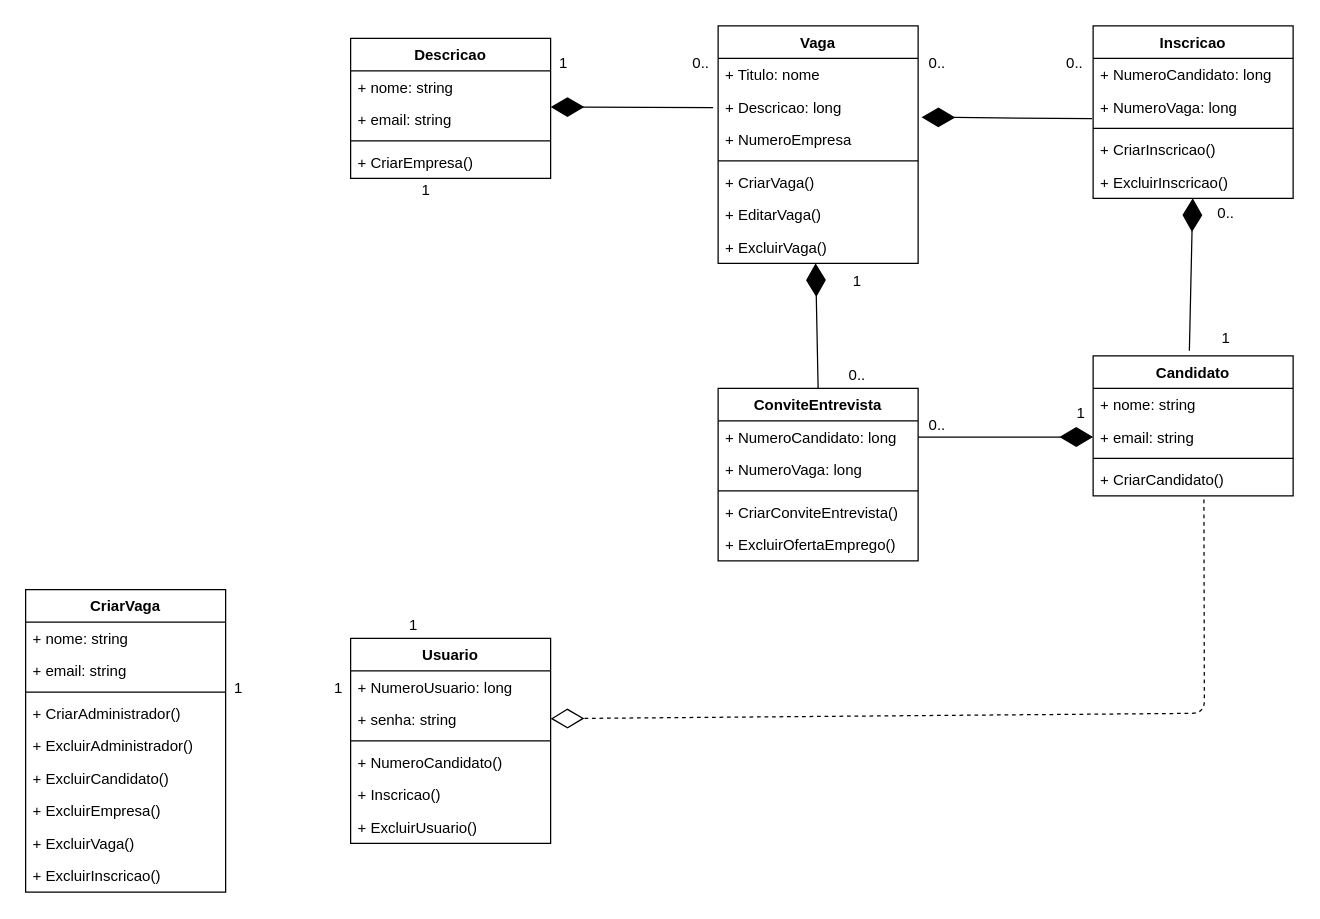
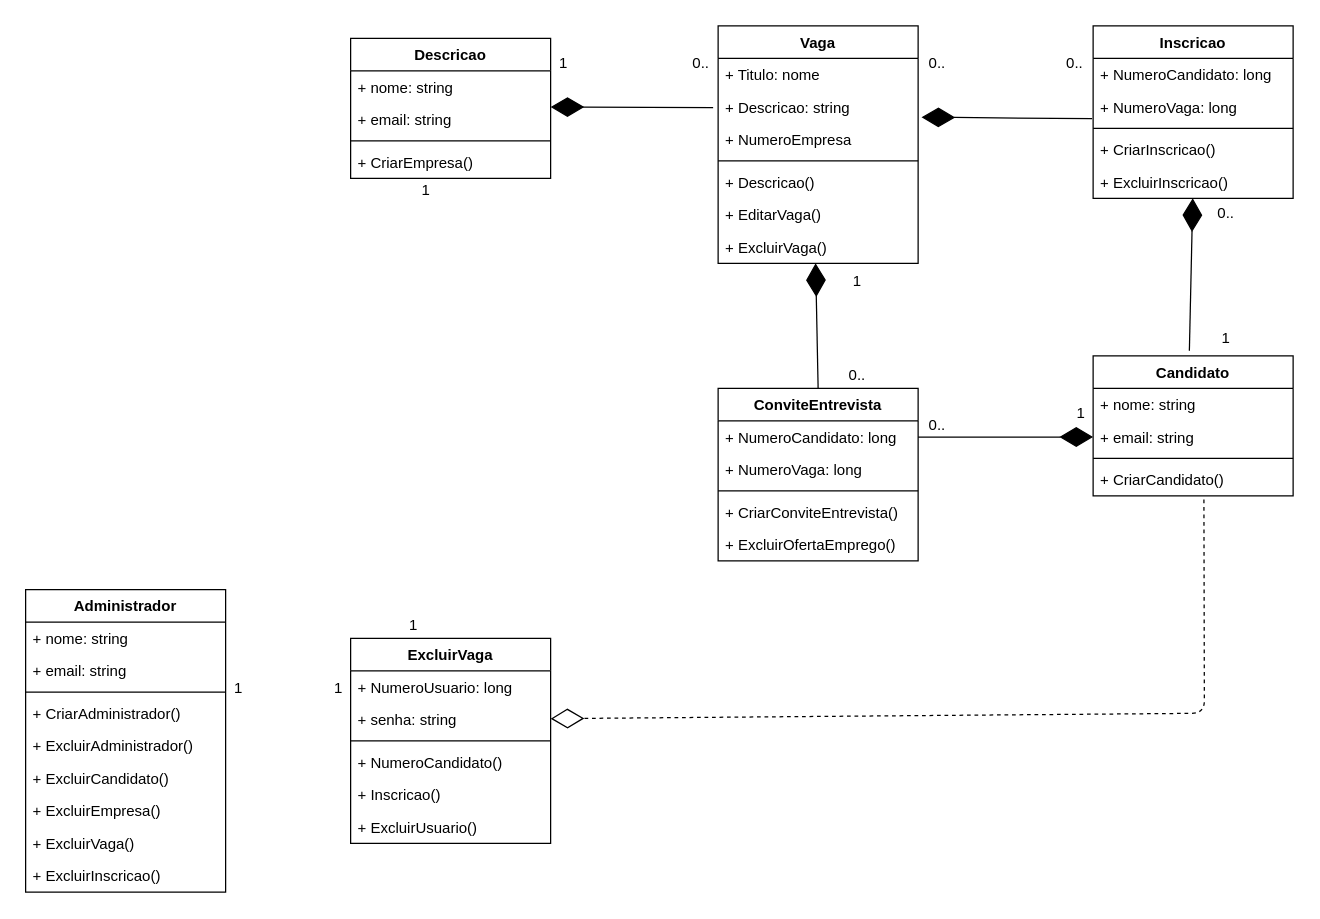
node "+ Descricao: long": label "+ Descricao: long" -> "+ Descricao: string"
node "+ CriarVaga()": label "+ CriarVaga()" -> "+ Descricao()"
node "CriarVaga": label "CriarVaga" -> "Administrador"
node "Usuario": label "Usuario" -> "ExcluirVaga"
